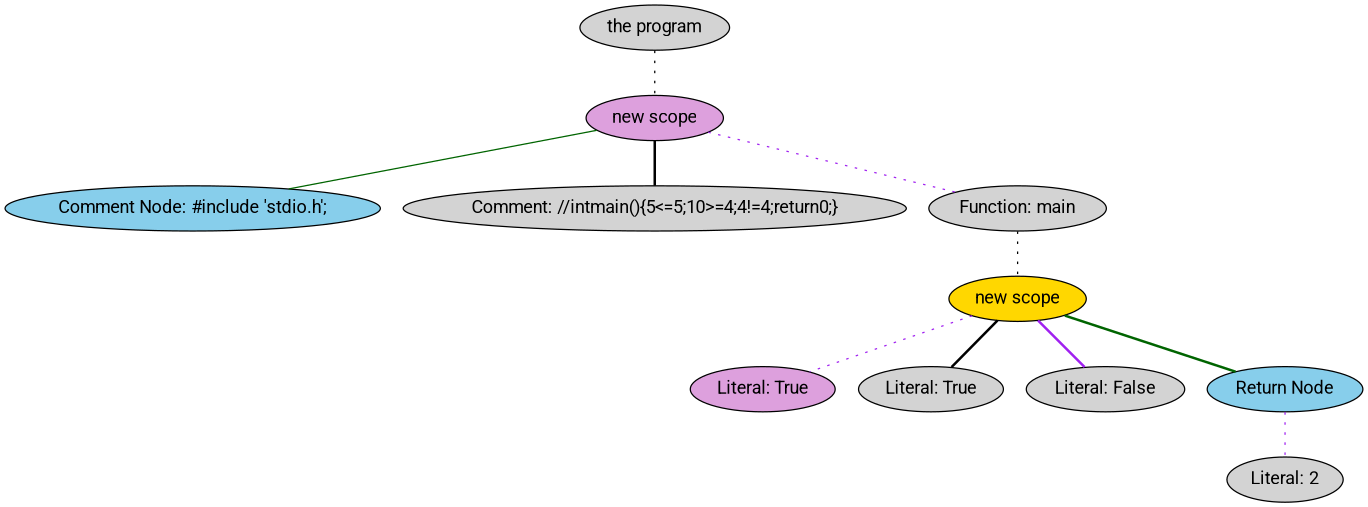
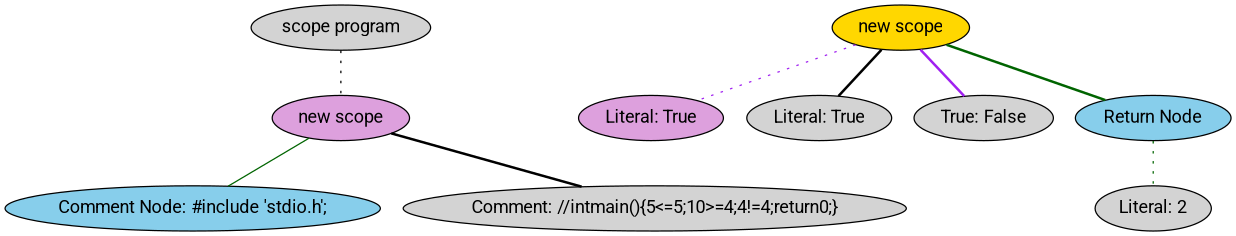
node "the program": label "the program" -> "scope program"
node "Function: main": removed
node "Literal: False": label "Literal: False" -> "True: False"
edge "Return Node" -- "Literal: 2": color purple -> darkgreen
